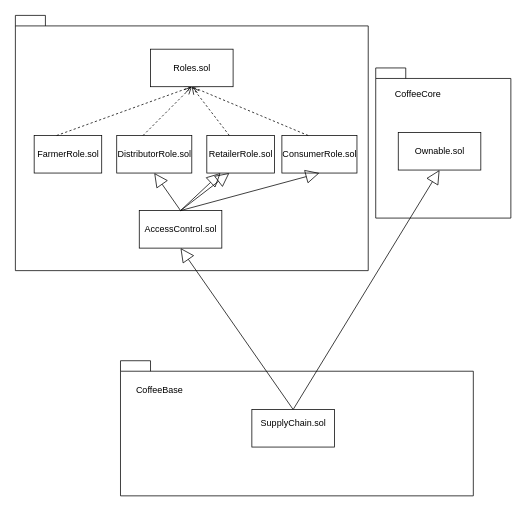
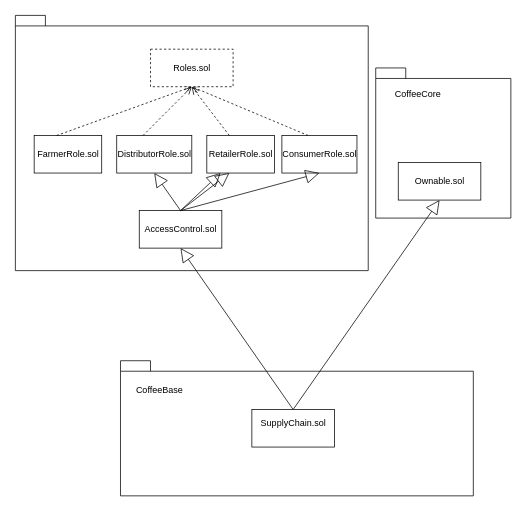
node "Roles.sol": style solid -> dashed
node "Ownable.sol": moved (439, 151) -> (439, 181)
